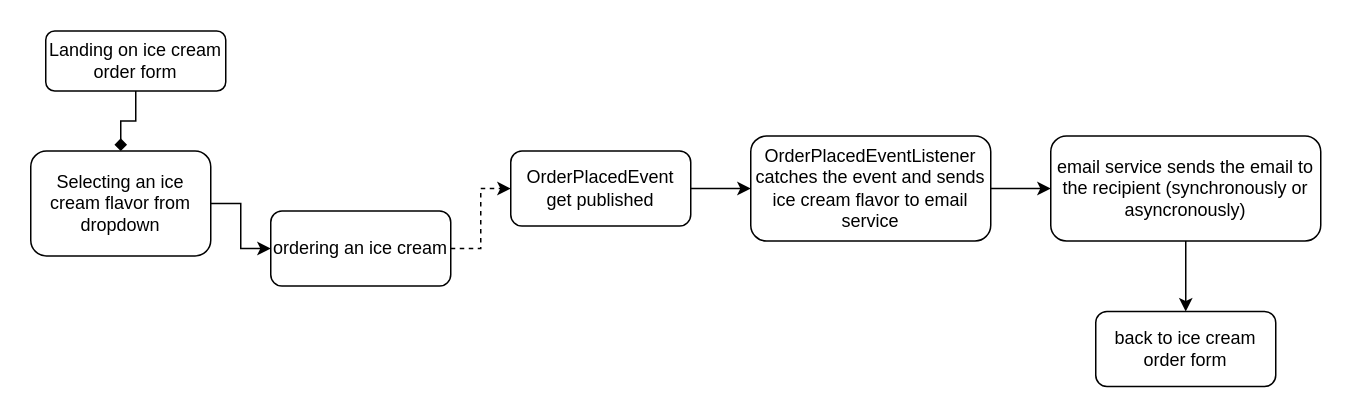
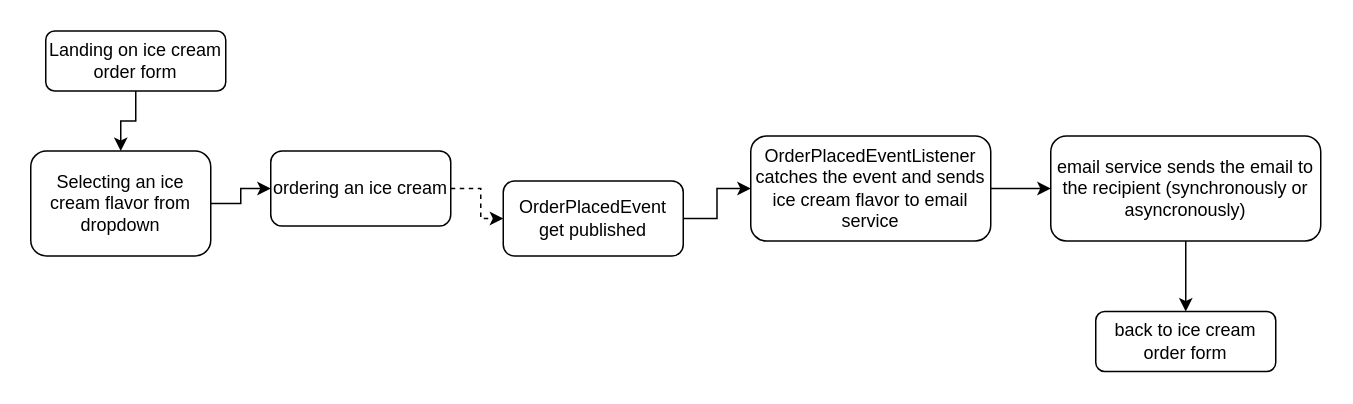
edge "Landing on ice cream order form" -> "Selecting an ice cream flavor from dropdown": arrowhead diamond -> classic
node "OrderPlacedEvent get published": moved (601, 188) -> (593, 218)
node "ordering an ice cream": moved (361, 248) -> (361, 188)
node "back to ice cream order form": size 180x75 -> 180x60
